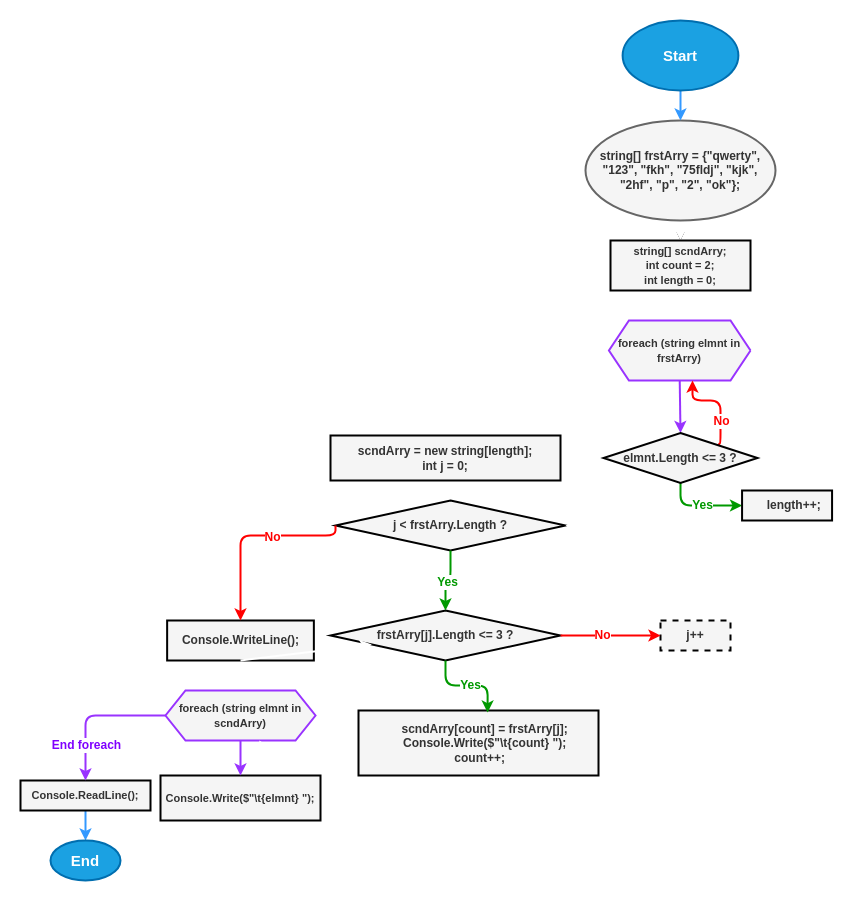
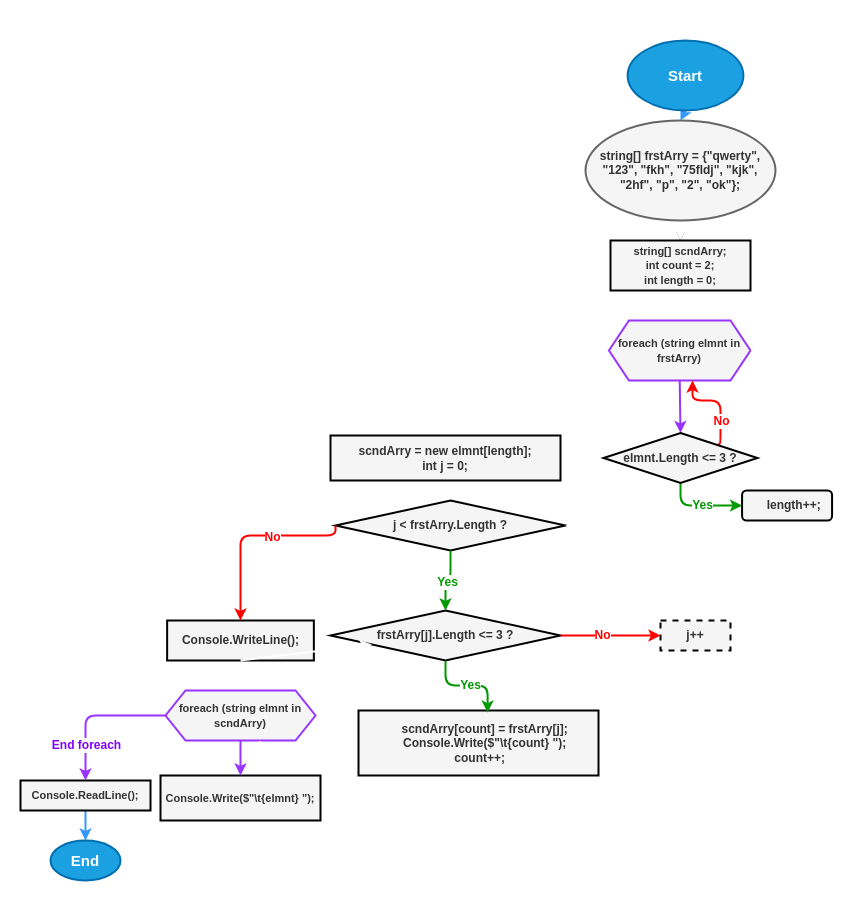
node "Start": moved (681, 56) -> (686, 76)
node "scndArry = new string[length]; int j = 0;": label "scndArry = new string[length]; int j = 0;" -> "scndArry = new elmnt[length]; int j = 0;"
node "length++;": shape rectangle -> rounded rectangle
